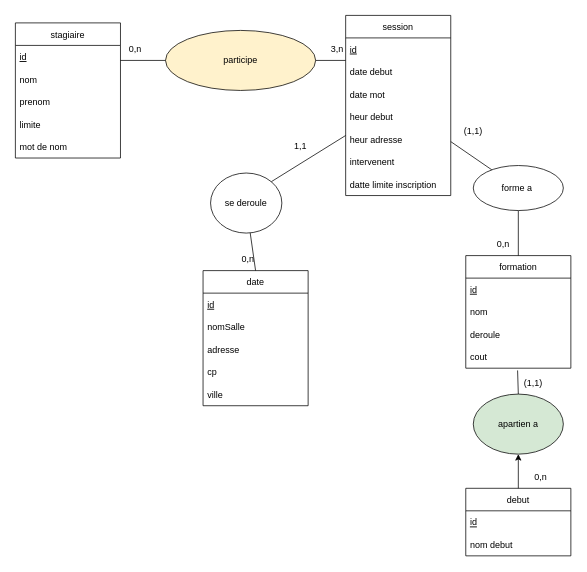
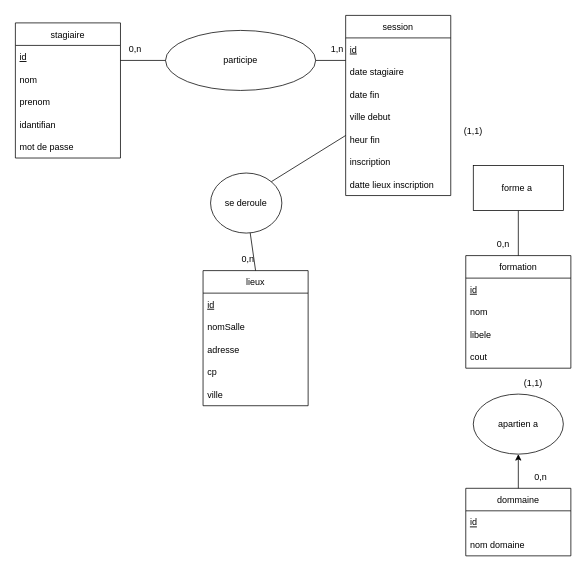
node "3,n": label "3,n" -> "1,n"
node "participe": fillcolor #fff2cc -> #ffffff
node "date debut": label "date debut" -> "date stagiaire"
node "date mot": label "date mot" -> "date fin"
node "heur debut": label "heur debut" -> "ville debut"
node "limite": label "limite" -> "idantifian"
node "heur adresse": label "heur adresse" -> "heur fin"
node "mot de nom": label "mot de nom" -> "mot de passe"
node "1,1": removed
edge "session" -- "forme a": removed
node "intervenent": label "intervenent" -> "inscription"
node "datte limite inscription": label "datte limite inscription" -> "datte lieux inscription"
node "forme a": shape ellipse -> rectangle
node "date": label "date" -> "lieux"
node "deroule": label "deroule" -> "libele"
edge "cout" -- "apartien a": removed
node "apartien a": fillcolor #d5e8d4 -> #ffffff
node "debut": label "debut" -> "dommaine"
node "nom debut": label "nom debut" -> "nom domaine"
